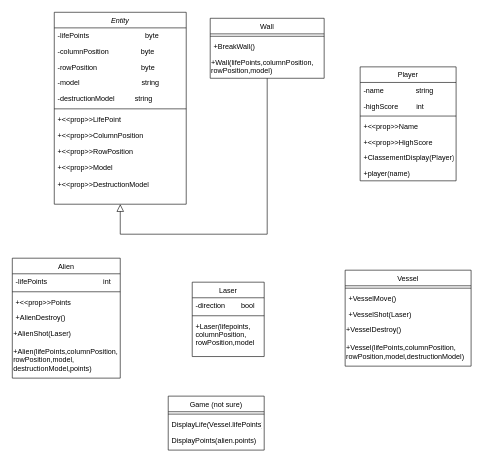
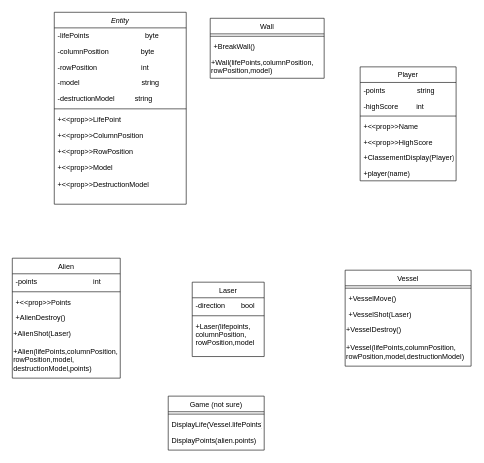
node "-rowPosition byte": label "-rowPosition byte" -> "-rowPosition int"
node "-name string": label "-name string" -> "-points string"
edge "Wall" -> "Entity": removed
node "-lifePoints int": label "-lifePoints int" -> "-points int"
